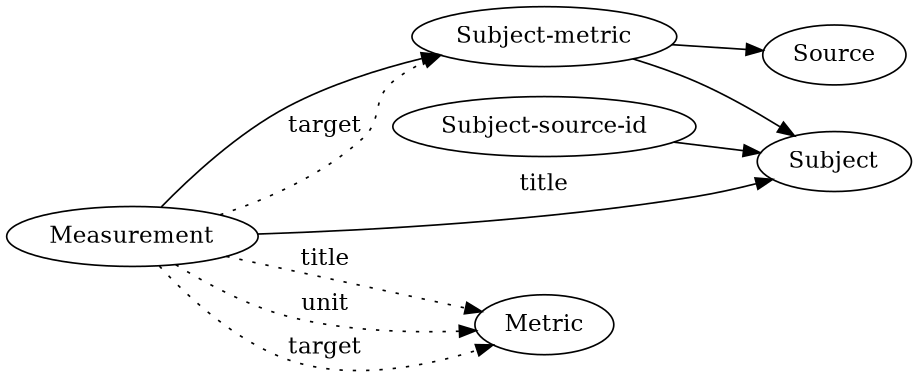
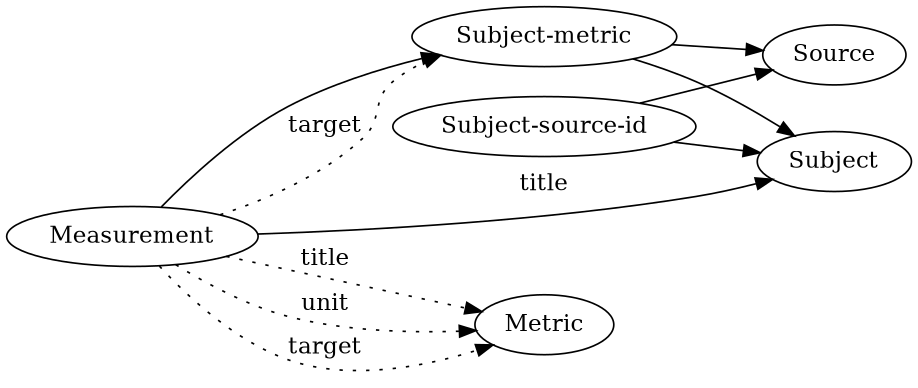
edge "Subject-source-id" -> "Source": added
